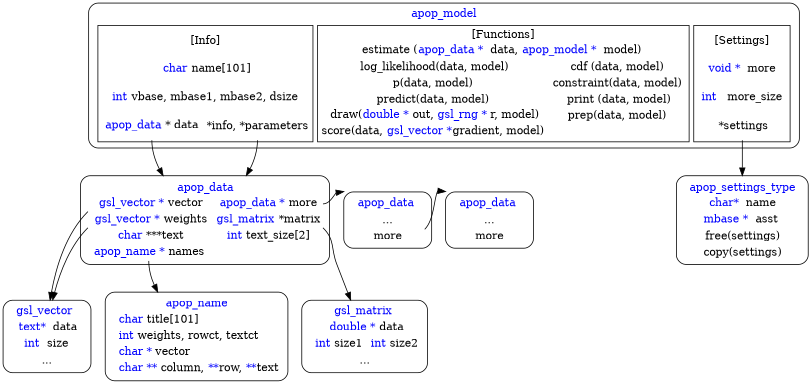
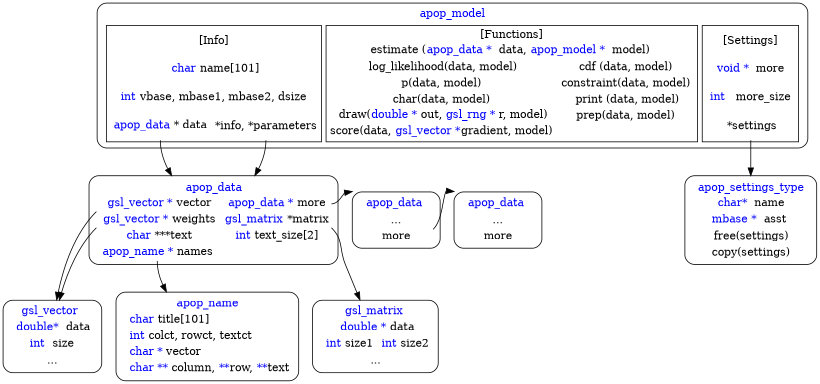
node "apop_model": text "predict(data, model)" -> "char(data, model)"
node "gsl_vector": text "text*" -> "double*"
node "apop_name": text "weights, rowct, textct" -> "colct, rowct, textct"
